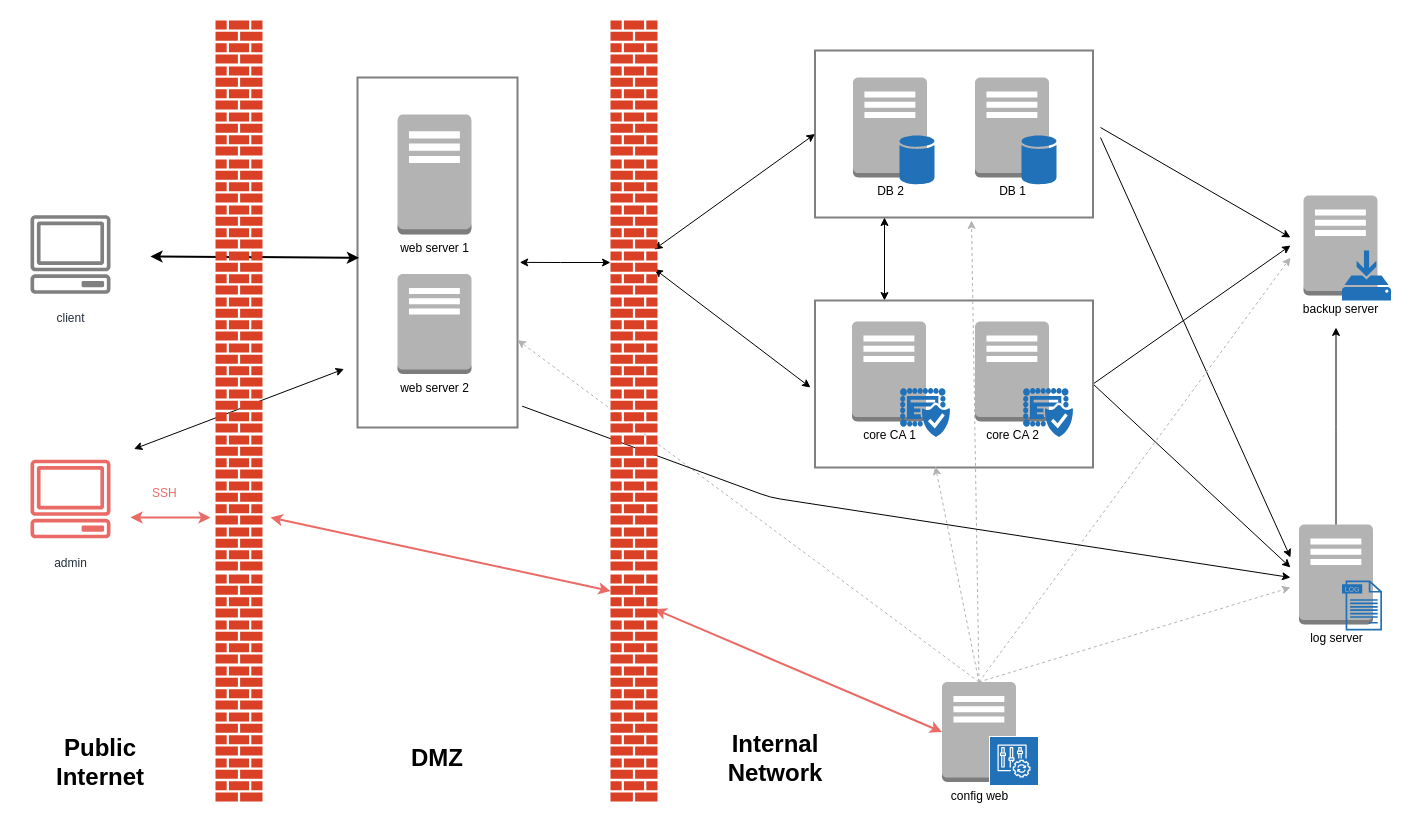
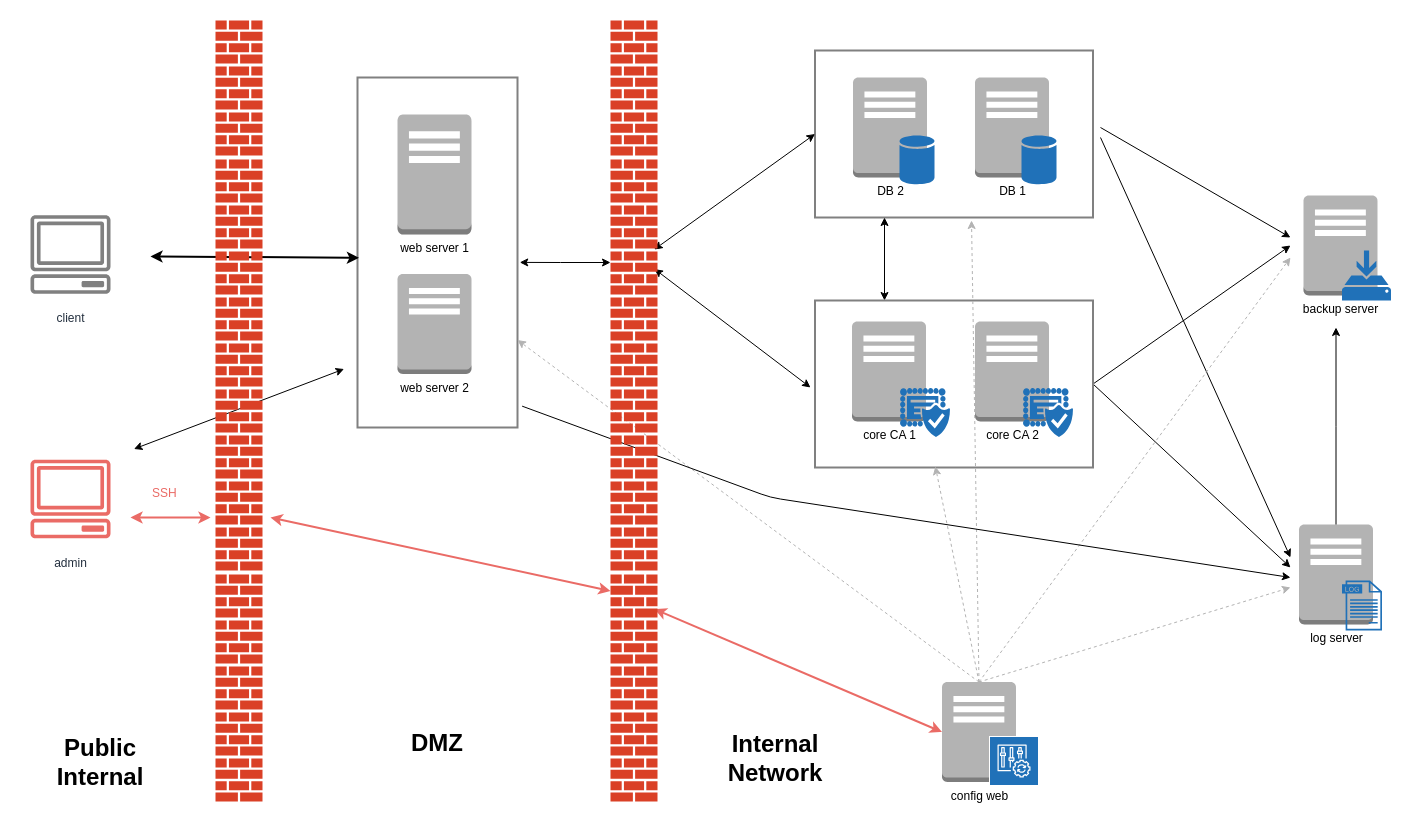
node "DMZ": moved (438, 759) -> (438, 744)
node "Public Internet": label "Public Internet" -> "Public Internal"
